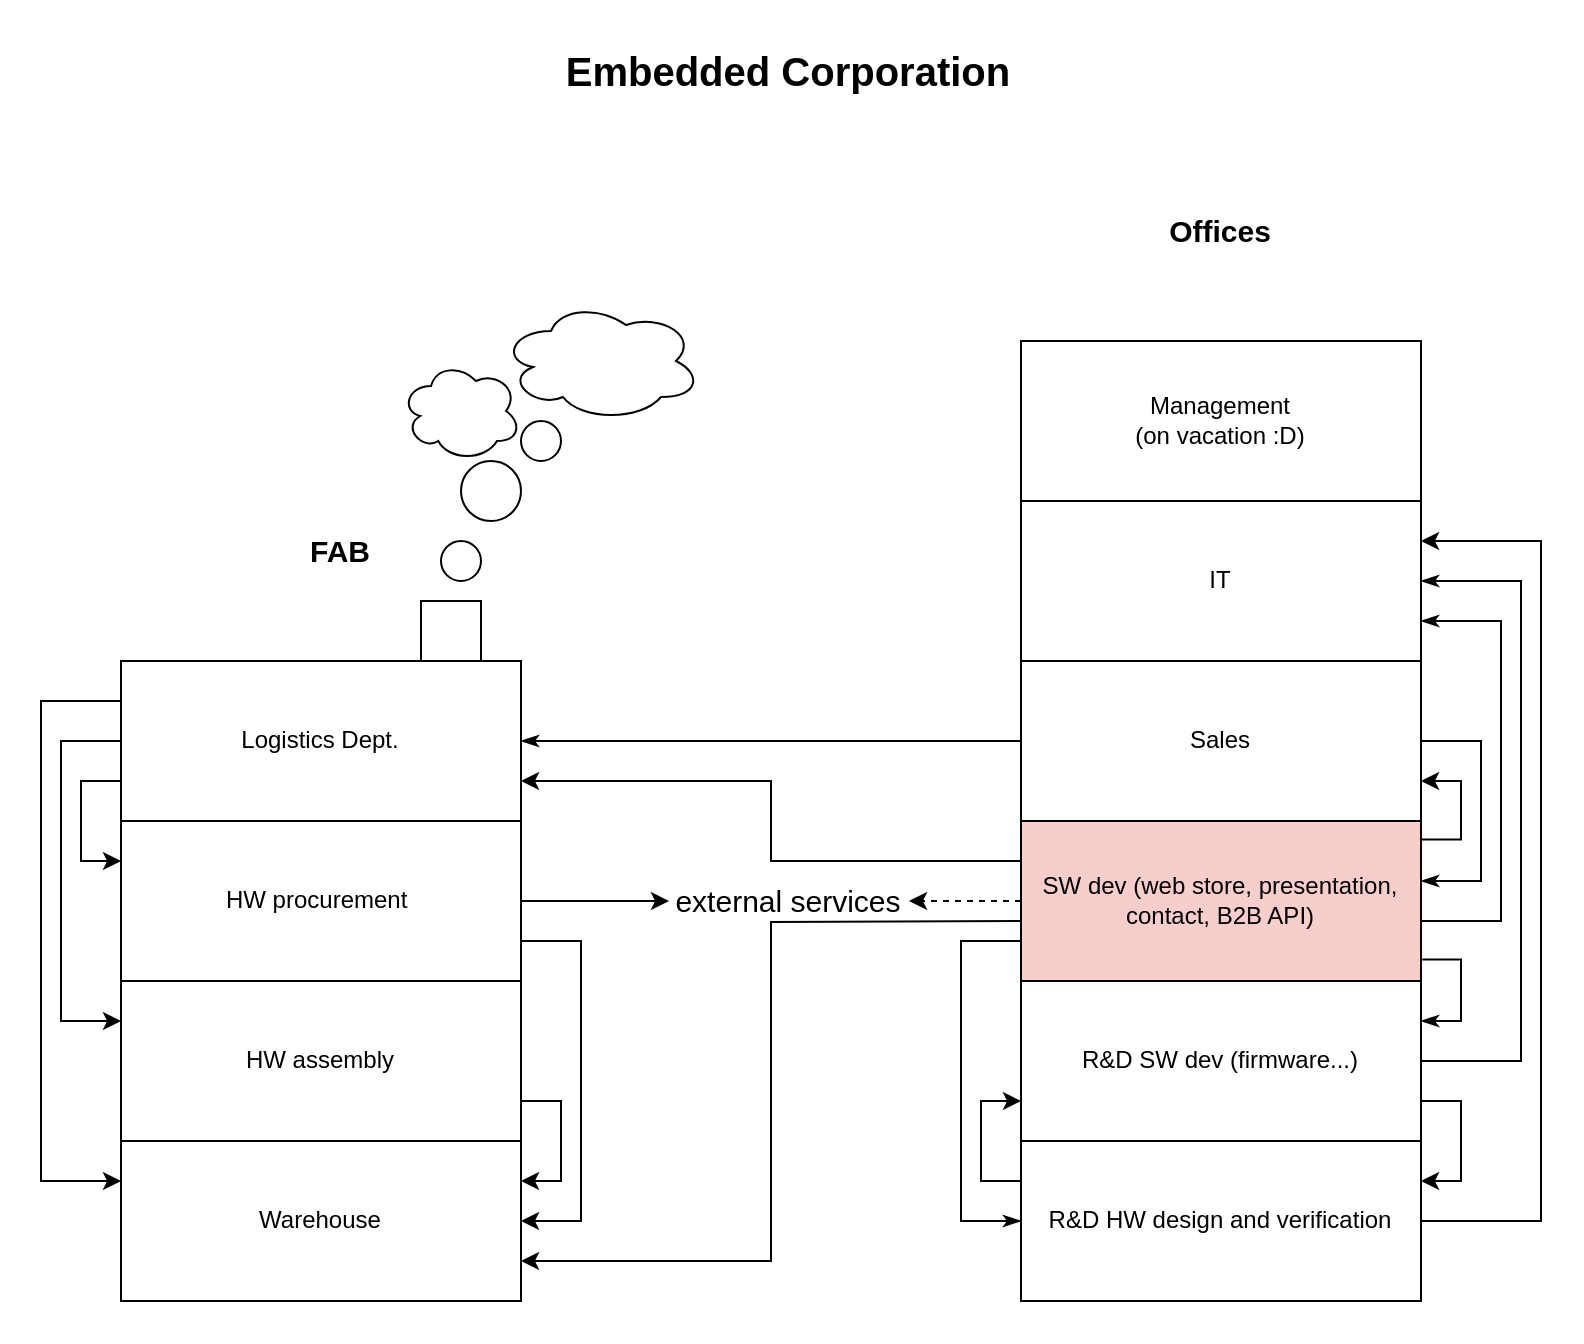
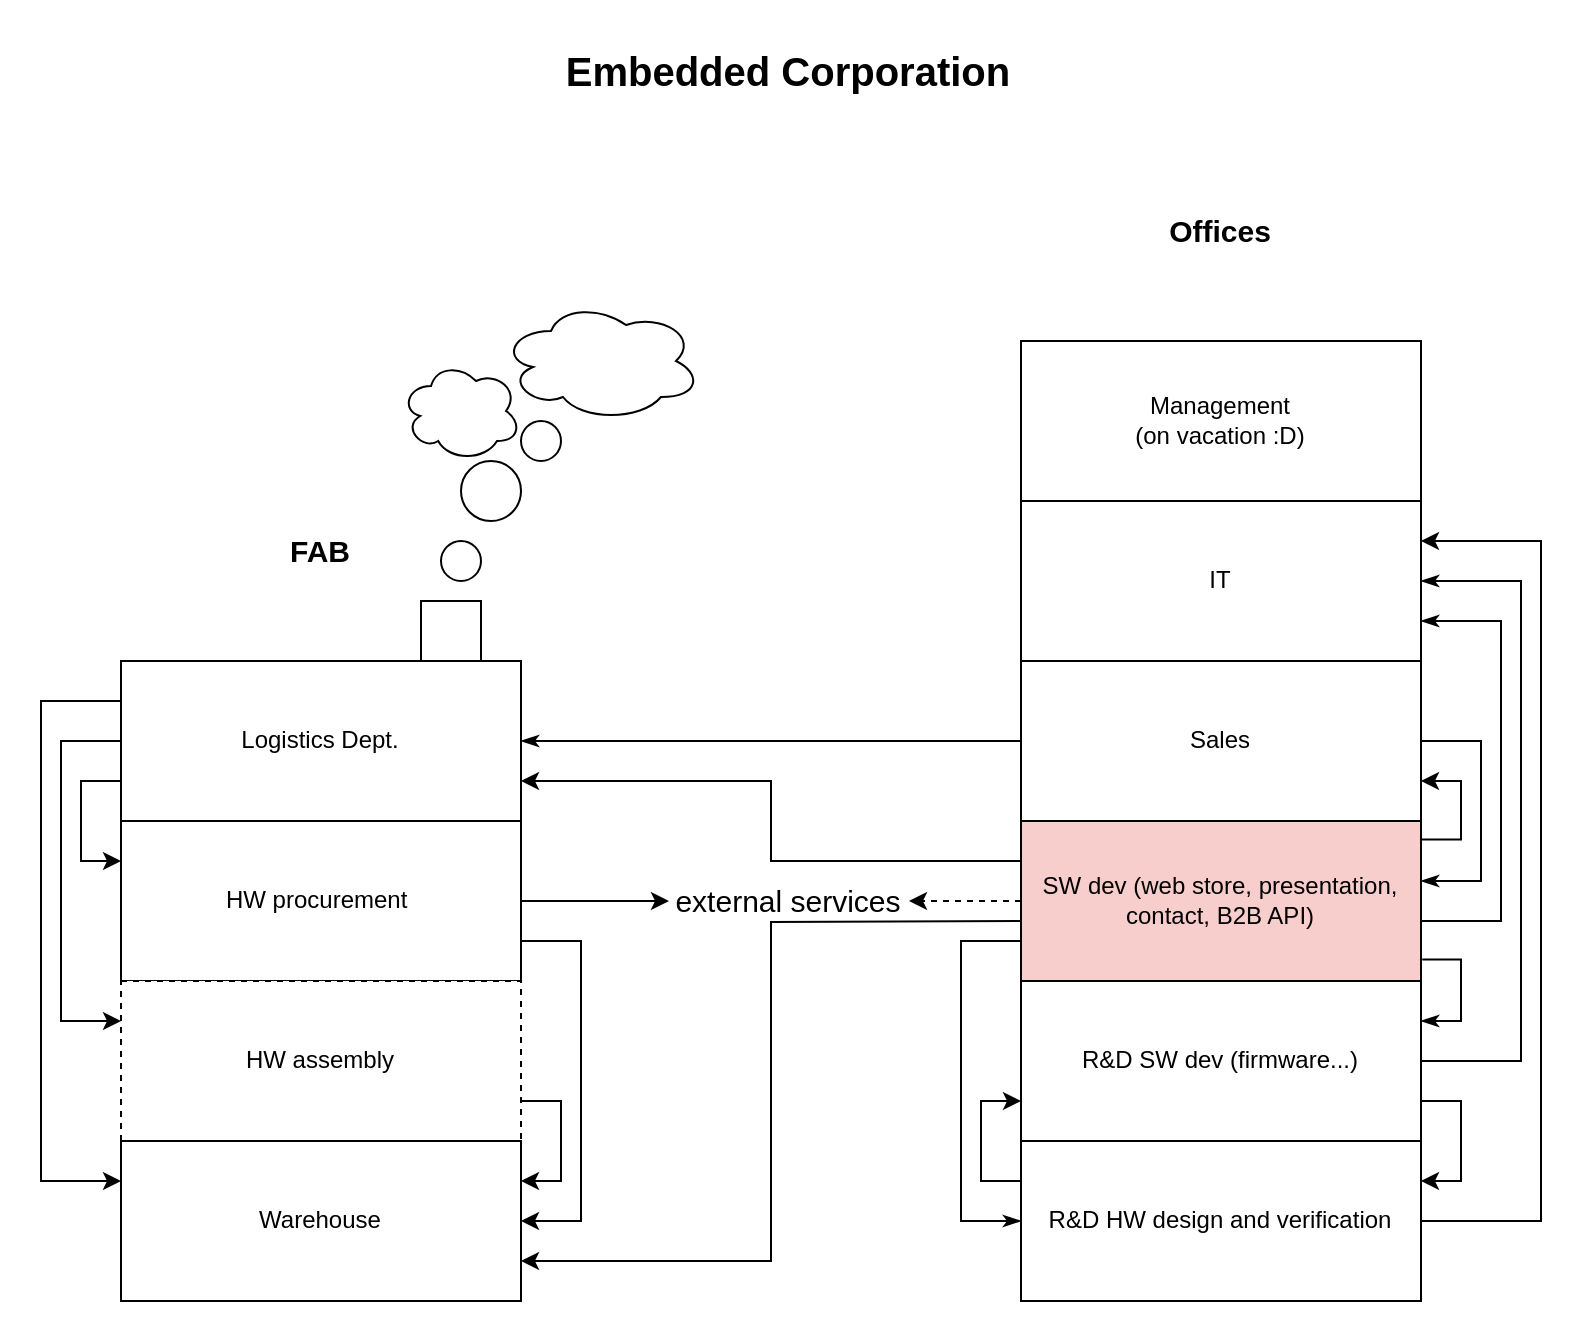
node "FAB": moved (341, 551) -> (321, 551)
node "HW assembly": style solid -> dashed
